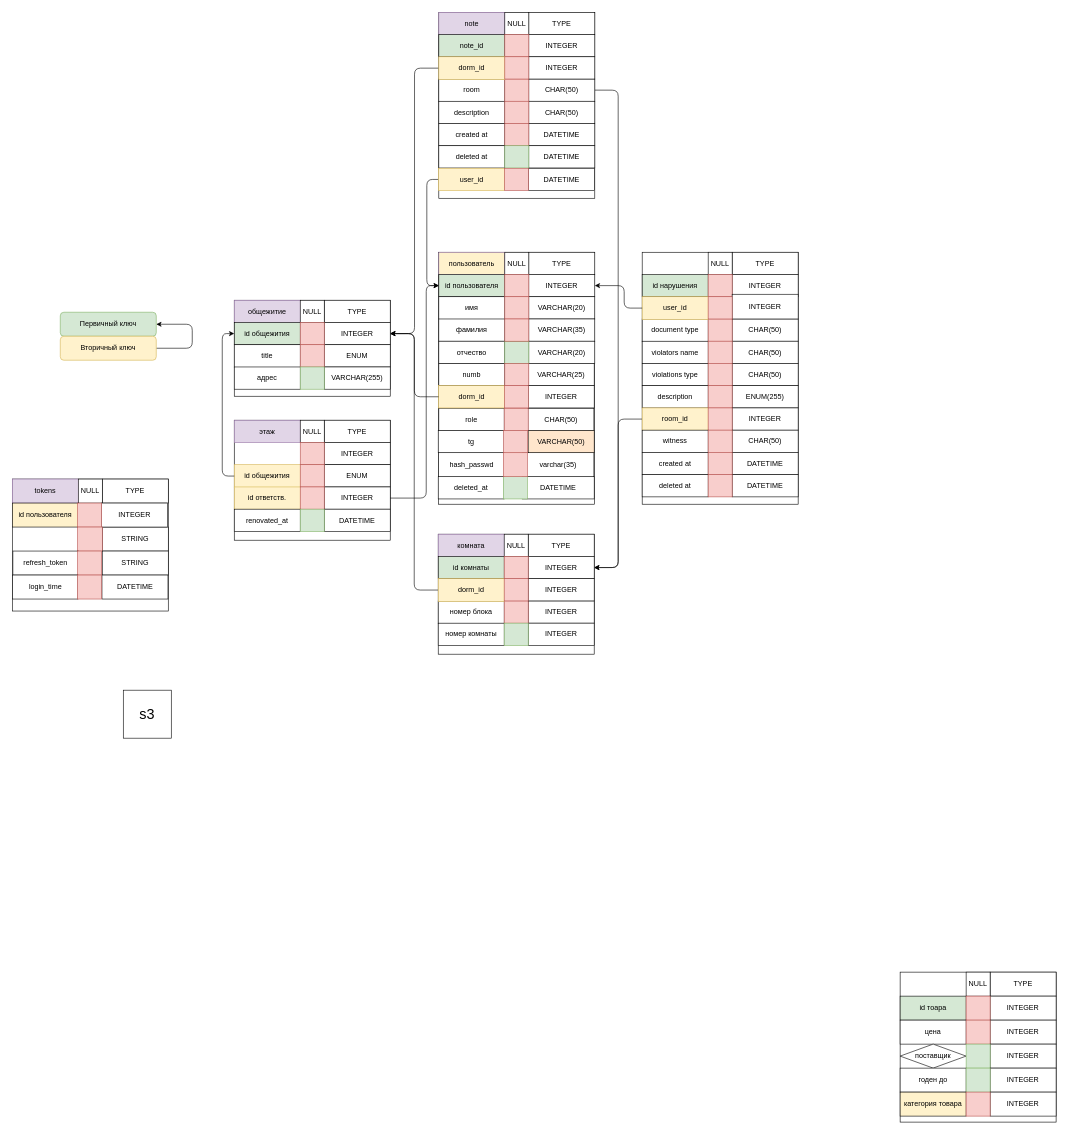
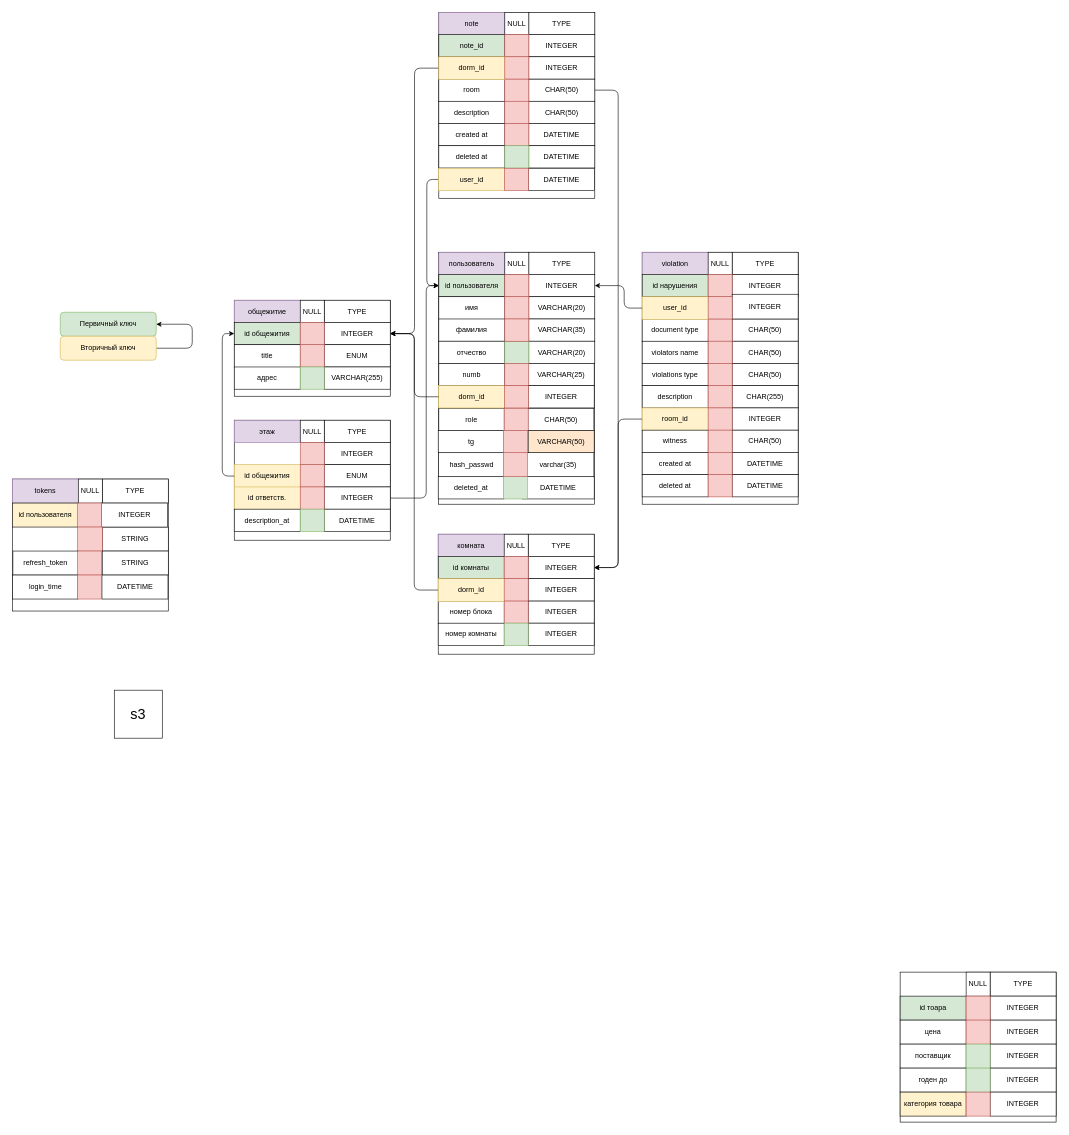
node "пользователь": fillcolor #fff2cc -> #e1d5e7
node "violation": added
node "ENUM(255)": label "ENUM(255)" -> "CHAR(255)"
node "renovated_at": label "renovated_at" -> "description_at"
node "s3": moved (147, 714) -> (138, 714)
node "поставщик": shape diamond -> rectangle
